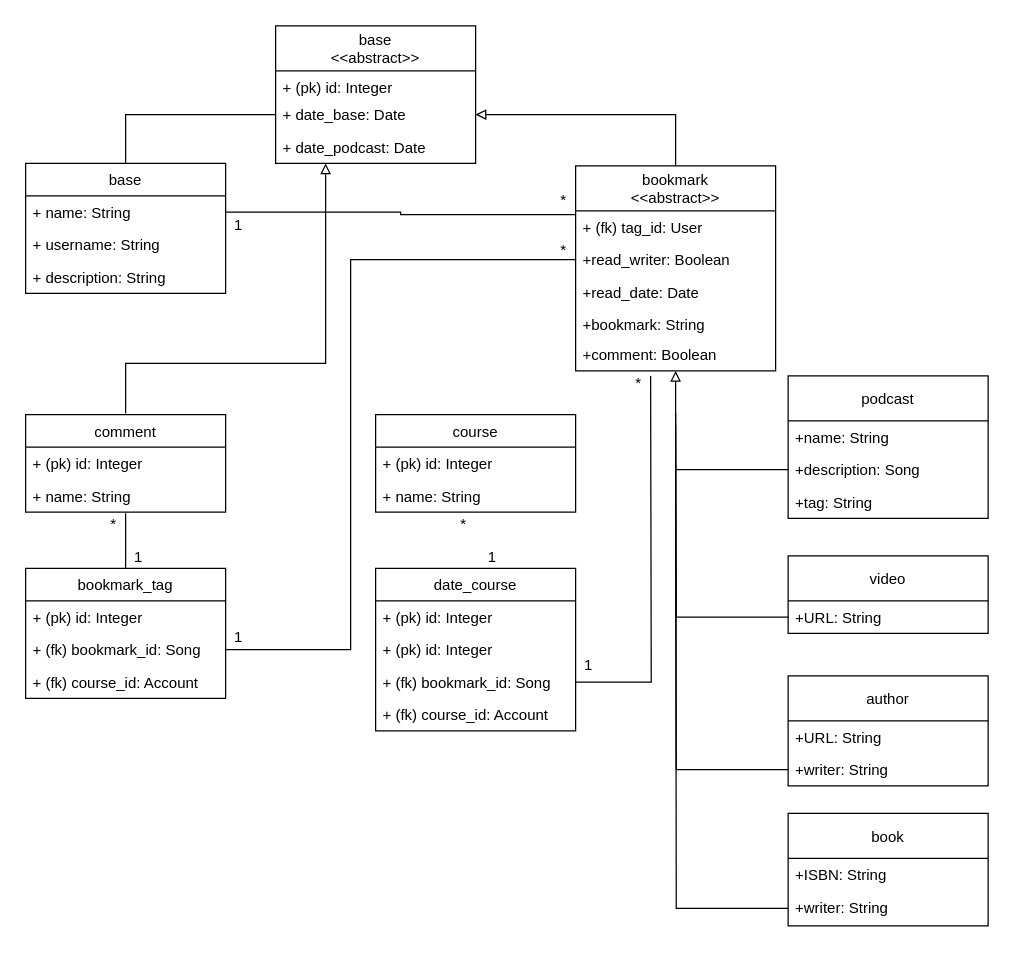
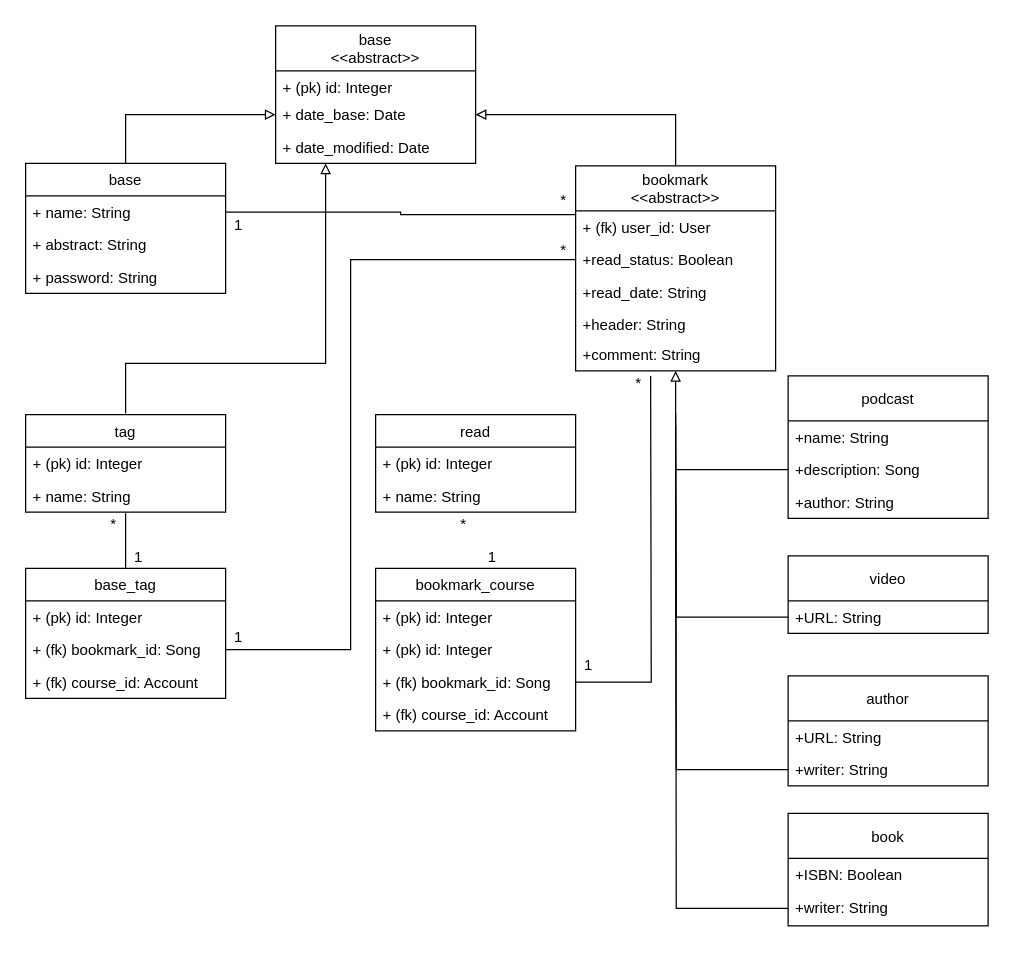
edge "+ date_base: Date" -- "base": arrowhead none -> block
node "+ date_podcast: Date": label "+ date_podcast: Date" -> "+ date_modified: Date"
node "+ (fk) tag_id: User": label "+ (fk) tag_id: User" -> "+ (fk) user_id: User"
node "+ username: String": label "+ username: String" -> "+ abstract: String"
node "+read_writer: Boolean": label "+read_writer: Boolean" -> "+read_status: Boolean"
node "+ description: String": label "+ description: String" -> "+ password: String"
node "+read_date: Date": label "+read_date: Date" -> "+read_date: String"
node "+bookmark: String": label "+bookmark: String" -> "+header: String"
node "+comment: Boolean": label "+comment: Boolean" -> "+comment: String"
node "comment": label "comment" -> "tag"
node "course": label "course" -> "read"
node "+tag: String": label "+tag: String" -> "+author: String"
node "bookmark_tag": label "bookmark_tag" -> "base_tag"
node "date_course": label "date_course" -> "bookmark_course"
node "+ISBN: String": label "+ISBN: String" -> "+ISBN: Boolean"
